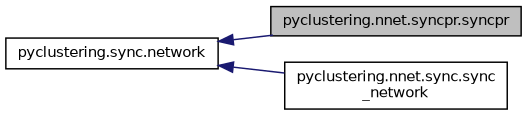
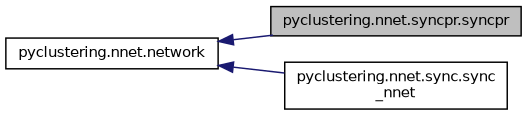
node "pyclustering.sync.network": label "pyclustering.sync.network" -> "pyclustering.nnet.network"
node "pyclustering.nnet.sync.sync _network": label "pyclustering.nnet.sync.sync _network" -> "pyclustering.nnet.sync.sync _nnet"
